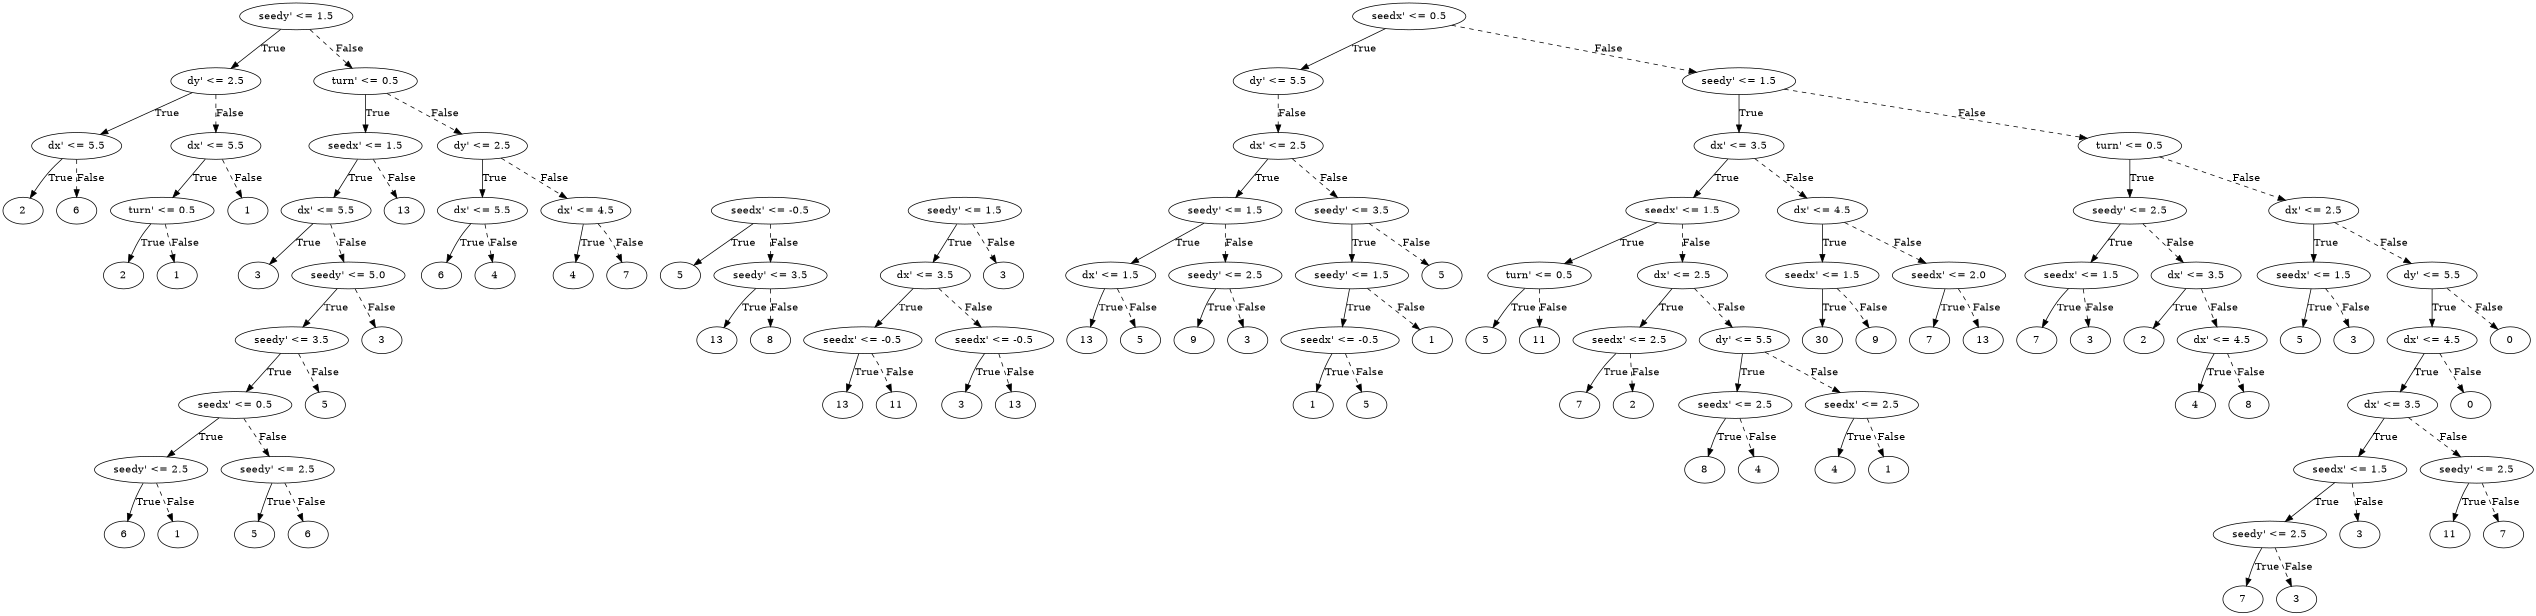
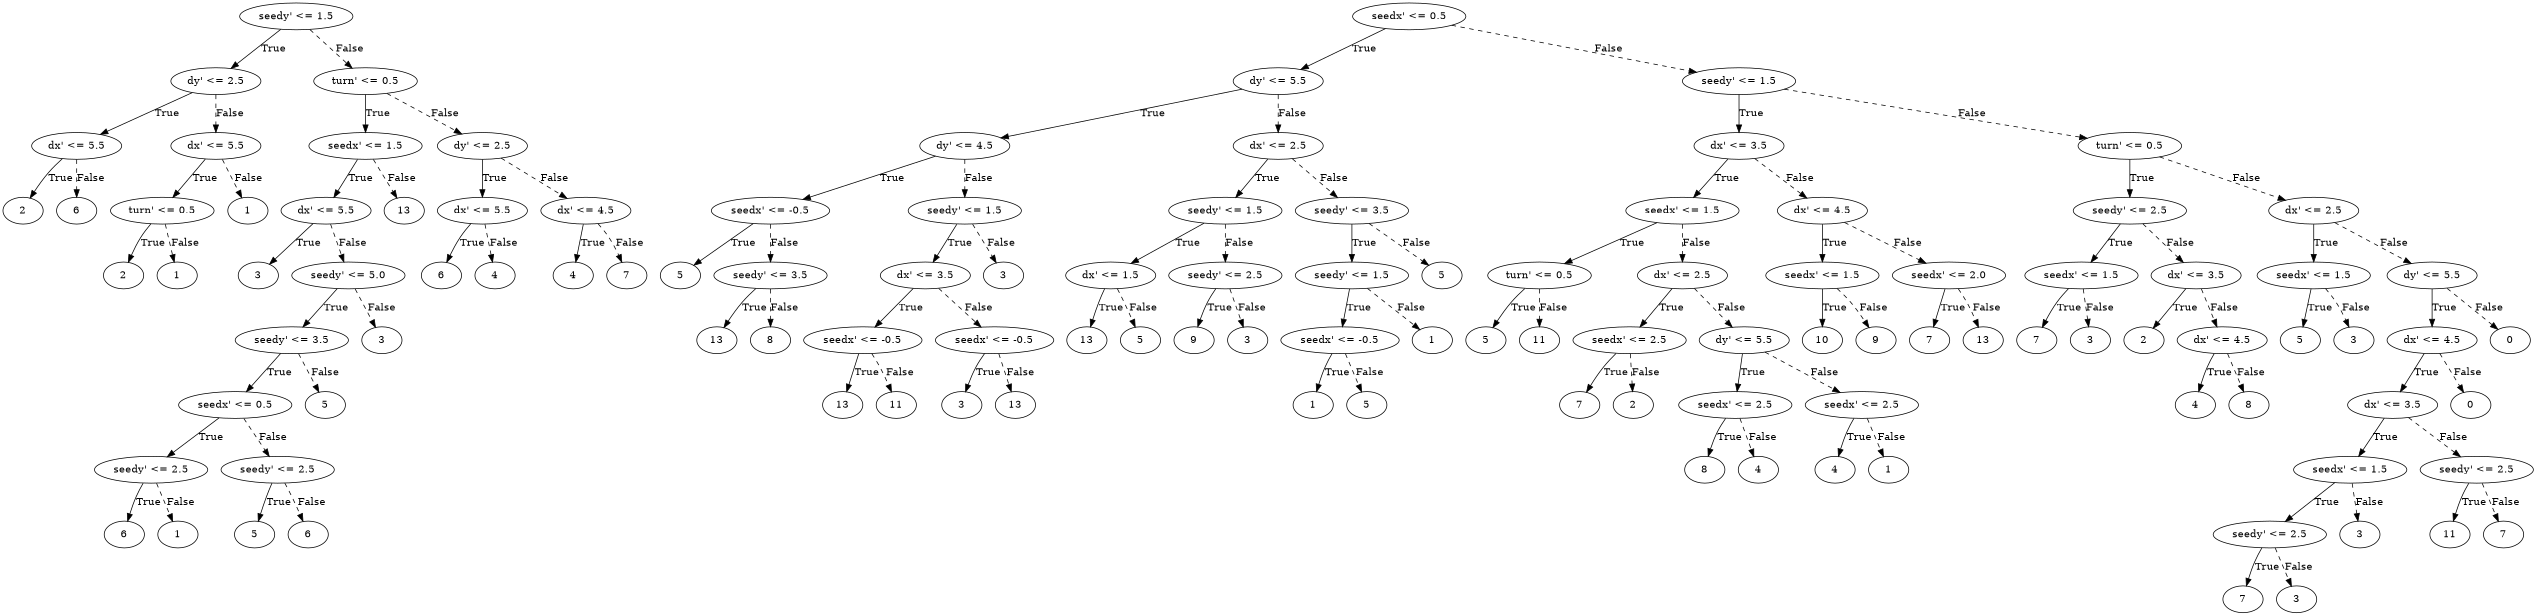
node "dy' <= 4.5": added
node "30": label "30" -> "10"
